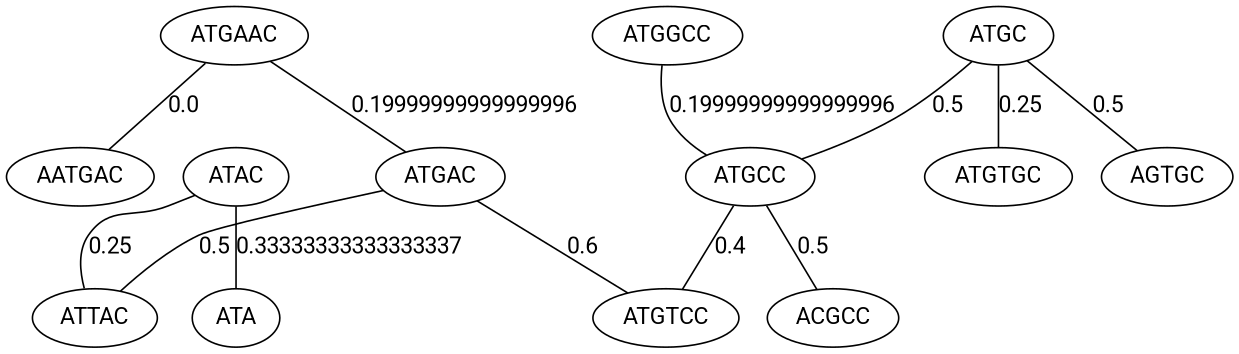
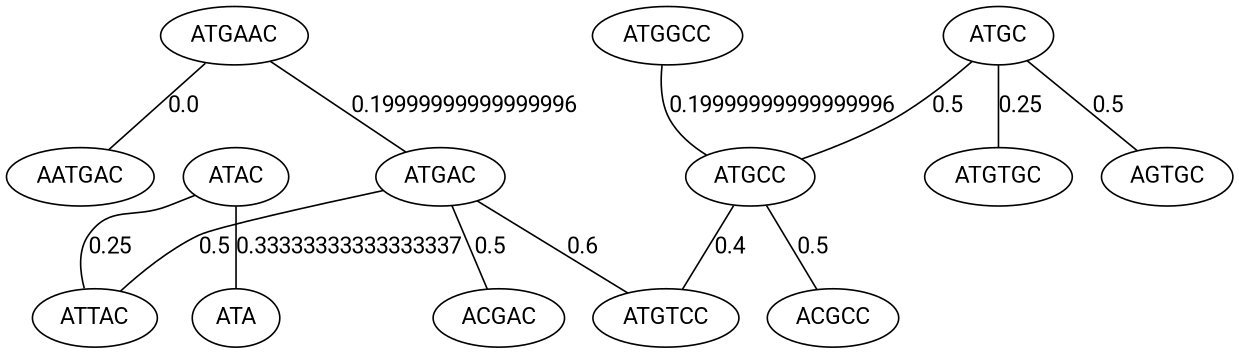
node "ACGAC": added
